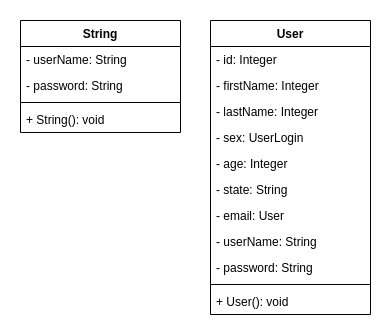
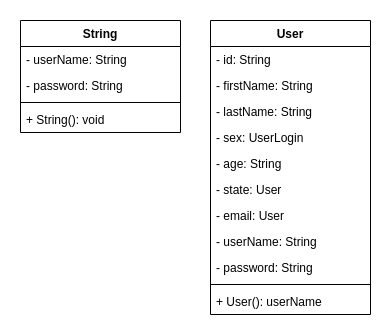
node "- id: Integer": label "- id: Integer" -> "- id: String"
node "- firstName: Integer": label "- firstName: Integer" -> "- firstName: String"
node "- lastName: Integer": label "- lastName: Integer" -> "- lastName: String"
node "- age: Integer": label "- age: Integer" -> "- age: String"
node "- state: String": label "- state: String" -> "- state: User"
node "+ User(): void": label "+ User(): void" -> "+ User(): userName"
